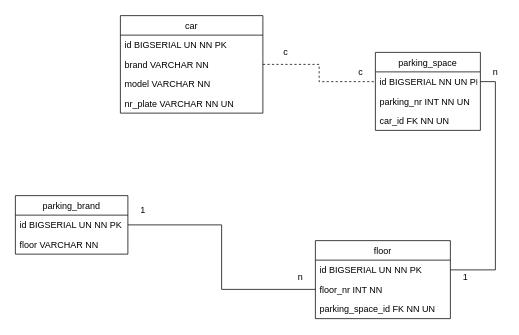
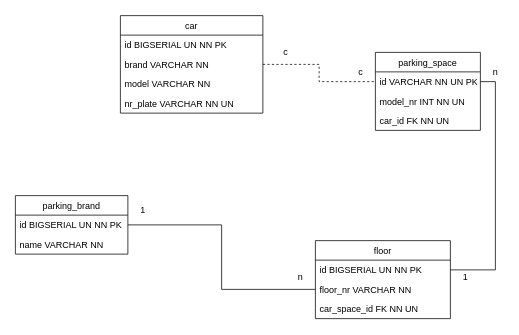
node "id BIGSERIAL NN UN PK": label "id BIGSERIAL NN UN PK" -> "id VARCHAR NN UN PK"
node "parking_nr INT NN UN": label "parking_nr INT NN UN" -> "model_nr INT NN UN"
node "floor VARCHAR NN": label "floor VARCHAR NN" -> "name VARCHAR NN"
node "floor_nr INT NN": label "floor_nr INT NN" -> "floor_nr VARCHAR NN"
node "parking_space_id FK NN UN": label "parking_space_id FK NN UN" -> "car_space_id FK NN UN"
